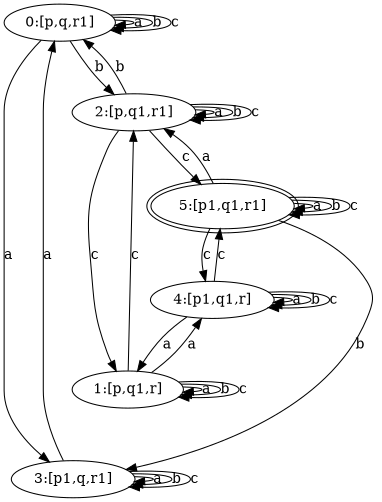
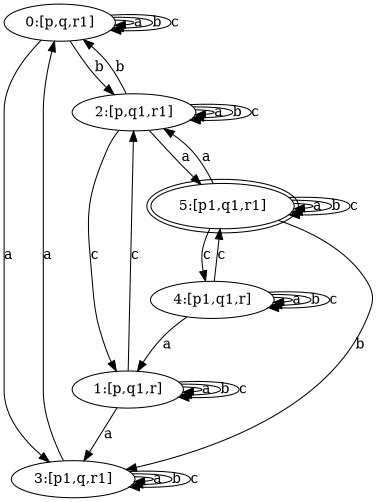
edge "2:[p,q1,r1]" -> "5:[p1,q1,r1]": label "c" -> "a"
edge "1:[p,q1,r]" -> "4:[p1,q1,r]": now "1:[p,q1,r]" -> "3:[p1,q,r1]"
